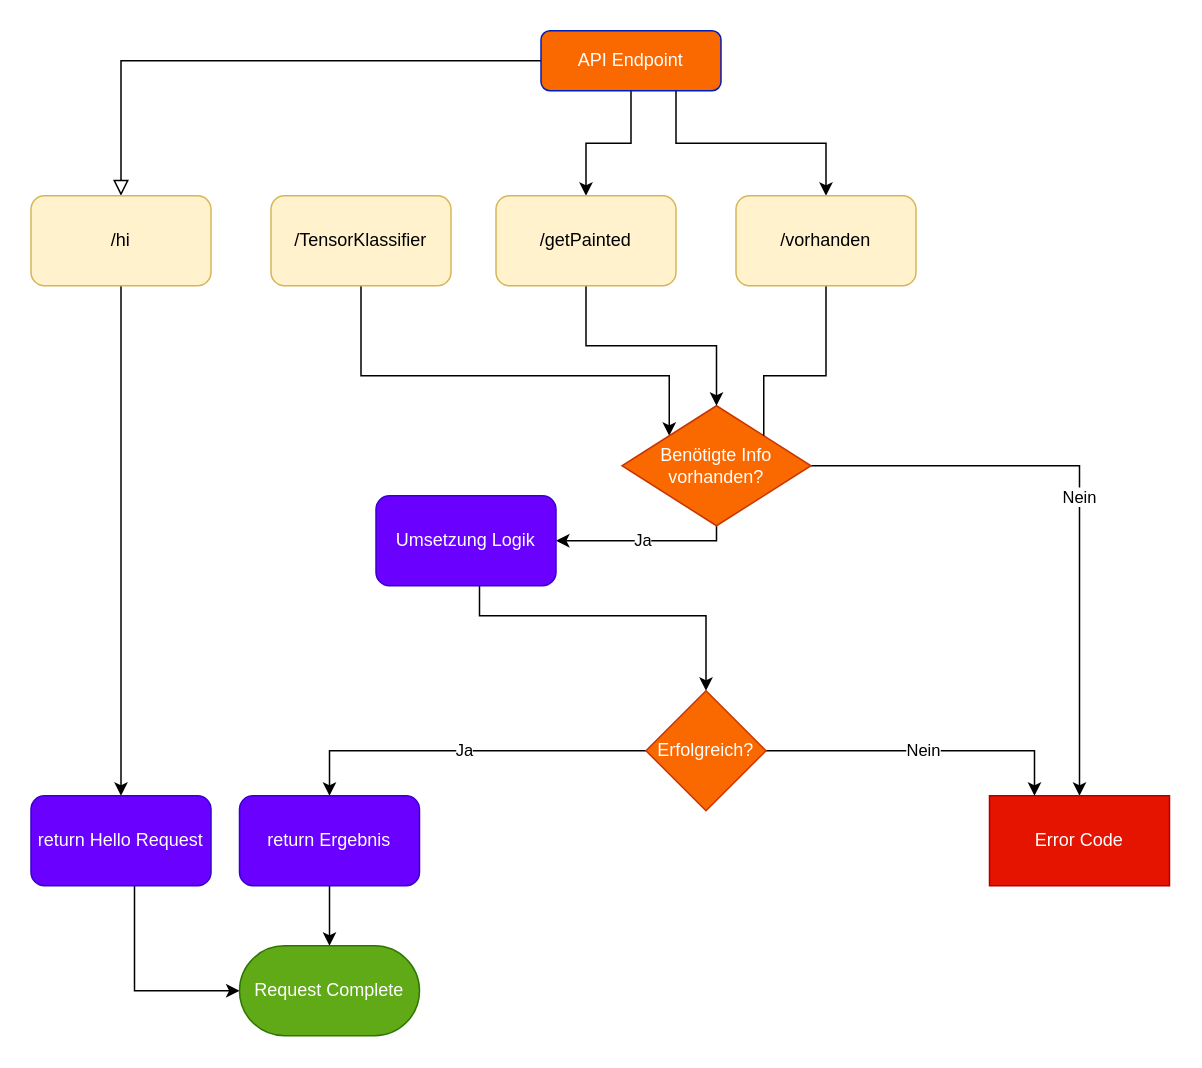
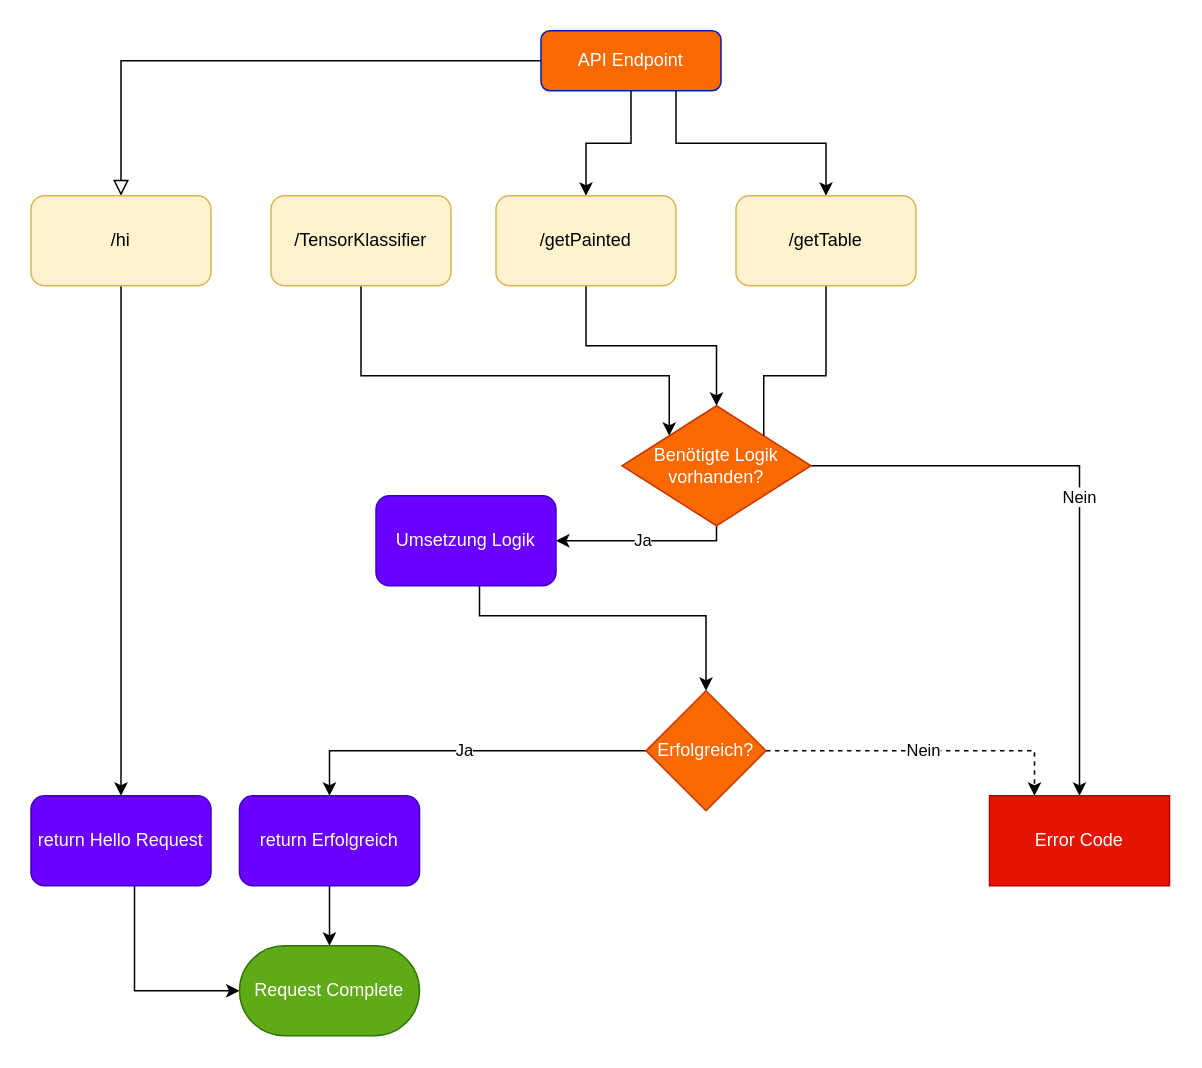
node "/vorhanden": label "/vorhanden" -> "/getTable"
node "Benötigte Info vorhanden?": label "Benötigte Info vorhanden?" -> "Benötigte Logik vorhanden?"
edge "Erfolgreich?" -> "Error Code": style solid -> dashed
node "return Ergebnis": label "return Ergebnis" -> "return Erfolgreich"
